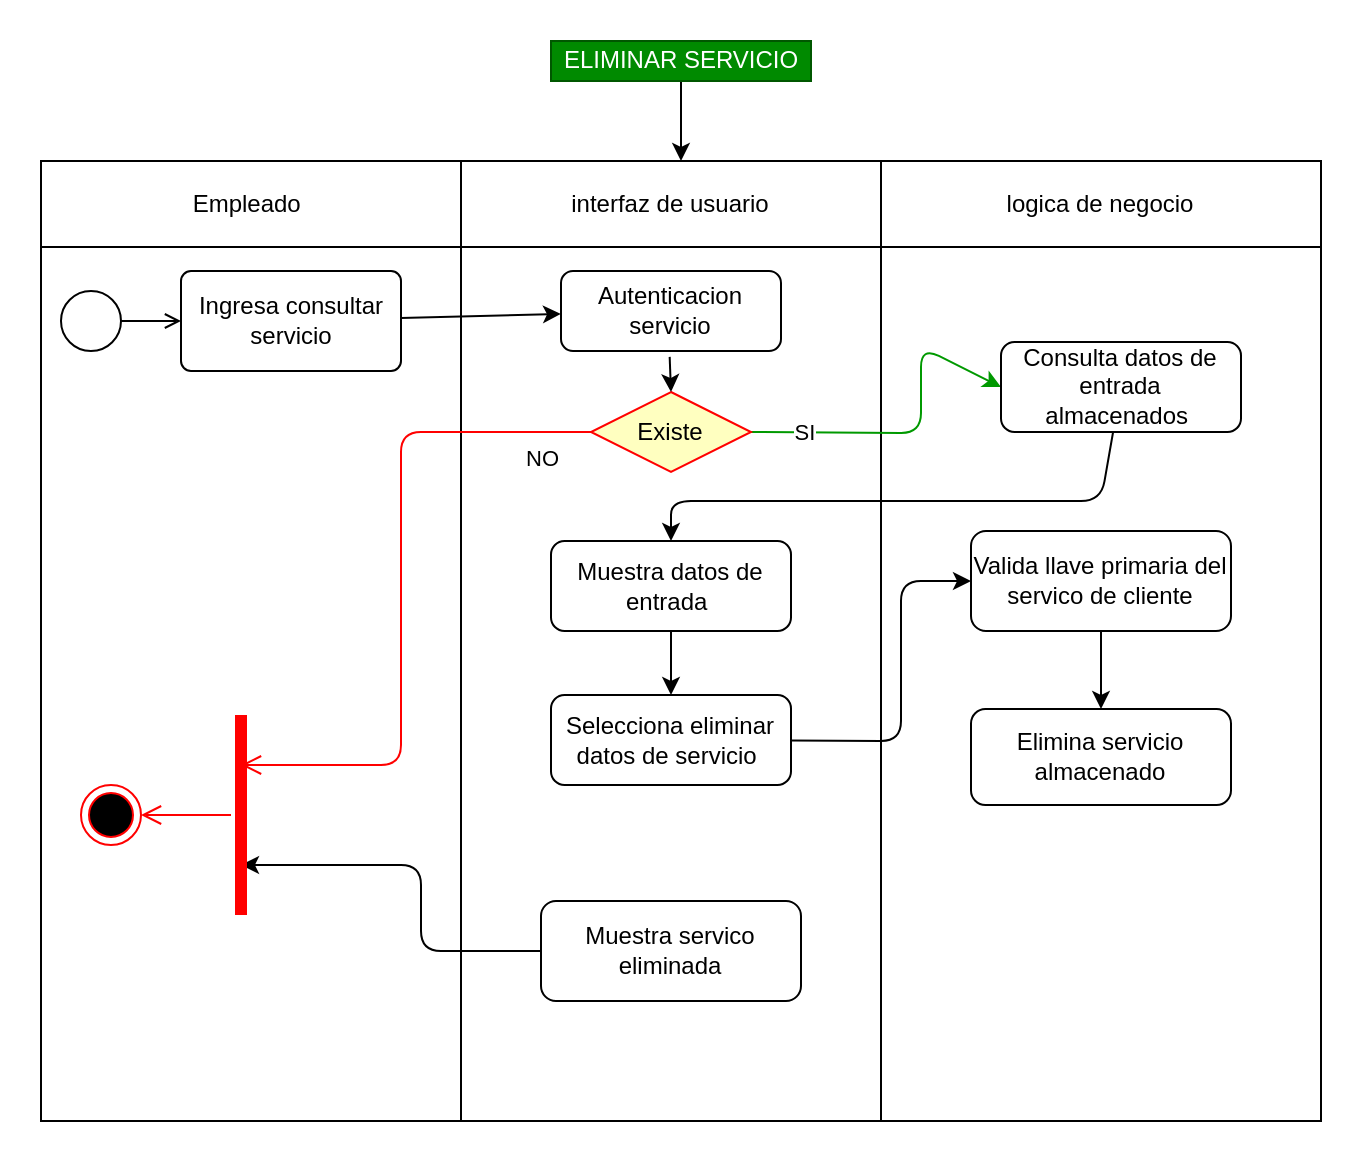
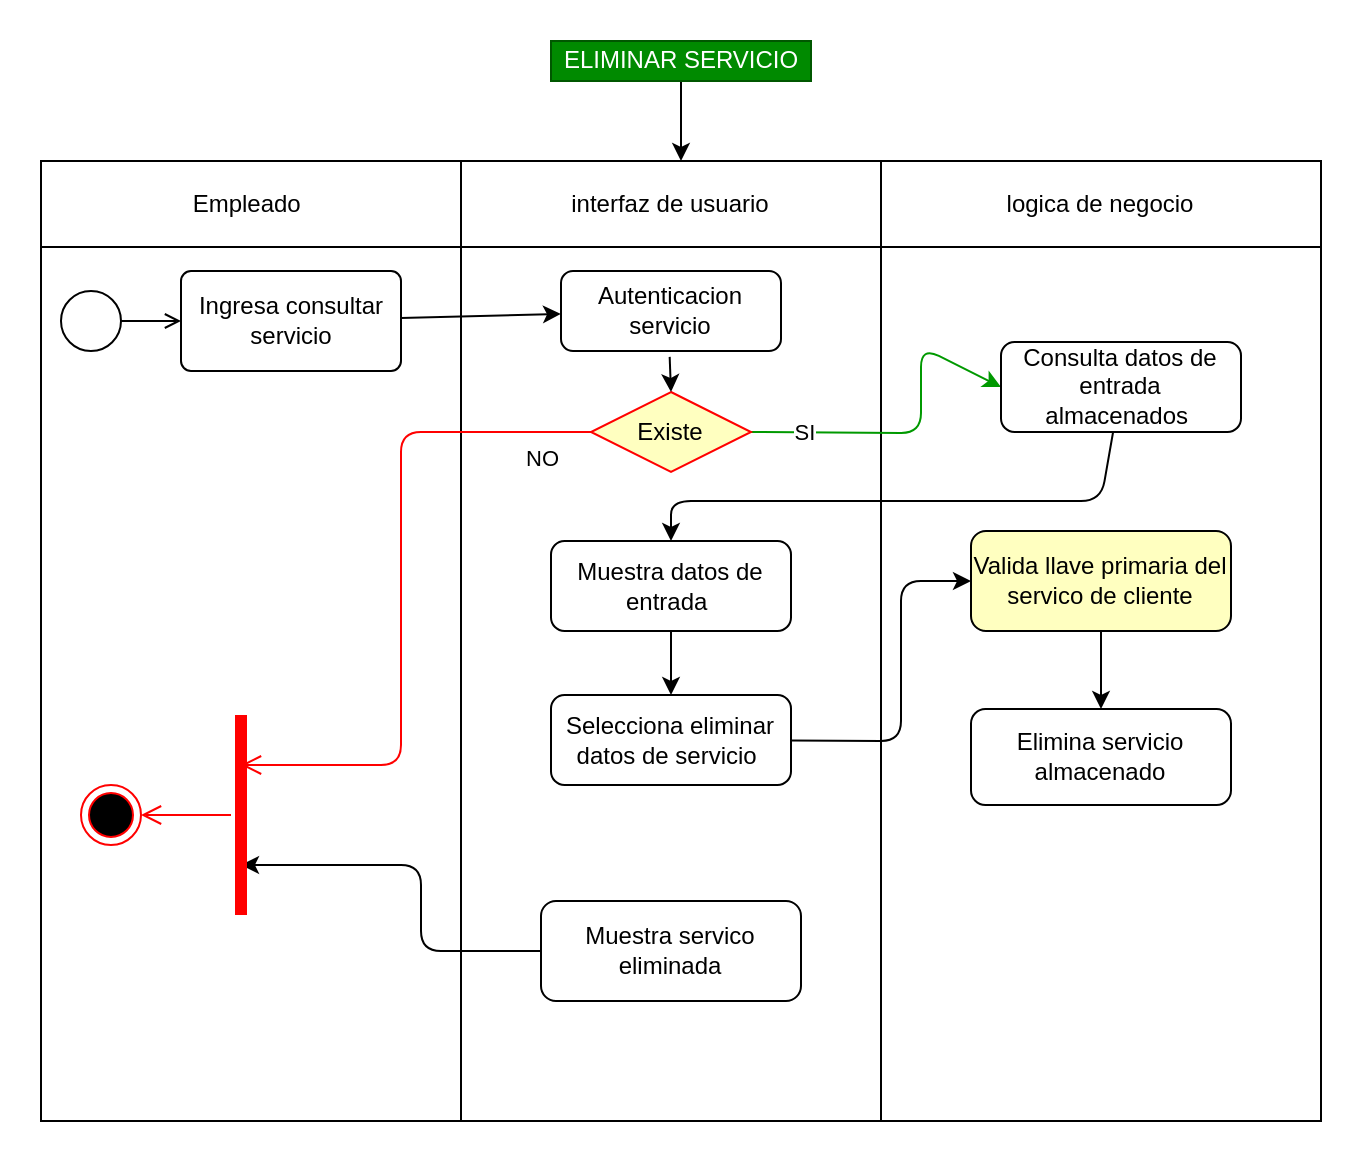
node "Valida llave primaria del servico de cliente": fillcolor #ffffff -> #ffffc0
